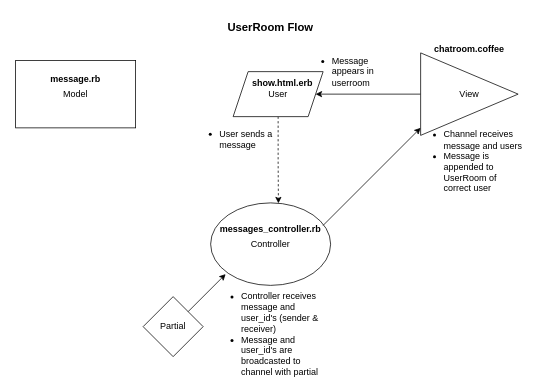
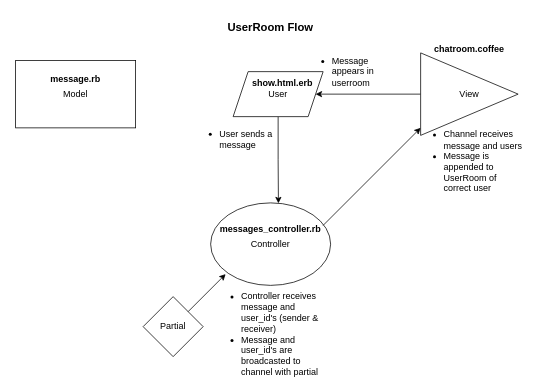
edge "User" -> "Controller": style dashed -> solid
